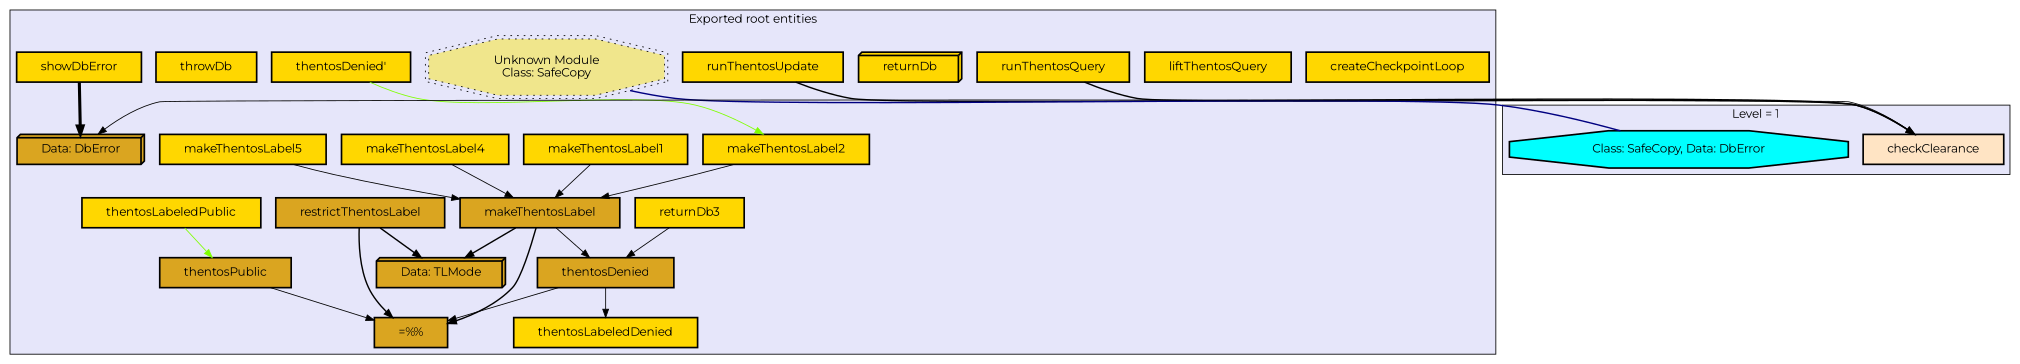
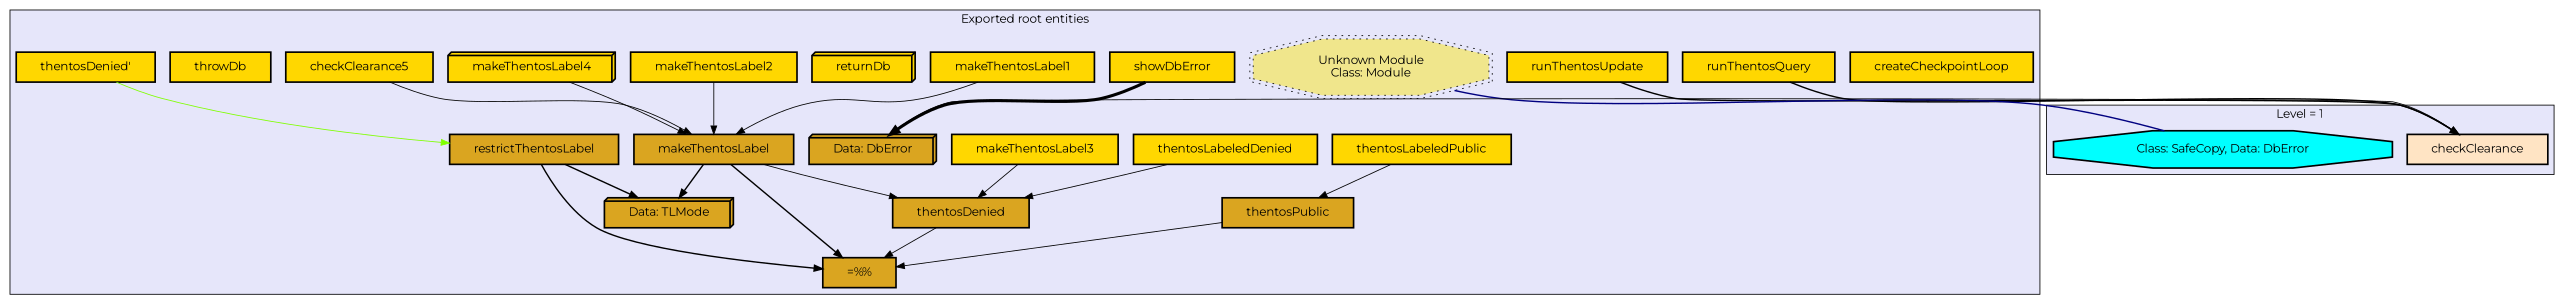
node "Unknown Module Class: SafeCopy": label "Unknown Module Class: SafeCopy" -> "Unknown Module Class: Module"
node "liftThentosQuery": removed
edge "thentosDenied'" -> "makeThentosLabel2": now "thentosDenied'" -> "restrictThentosLabel"
node "makeThentosLabel5": label "makeThentosLabel5" -> "checkClearance5"
node "makeThentosLabel4": shape box -> box3d
node "returnDb3": label "returnDb3" -> "makeThentosLabel3"
edge "thentosLabeledPublic" -> "thentosPublic": color chartreuse -> black
edge "thentosDenied" -> "thentosLabeledDenied": reversed
